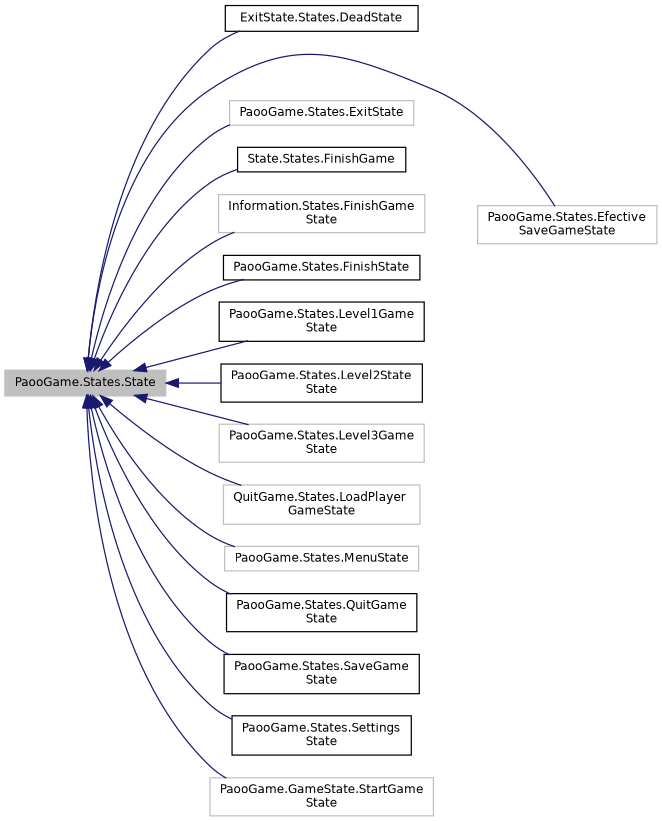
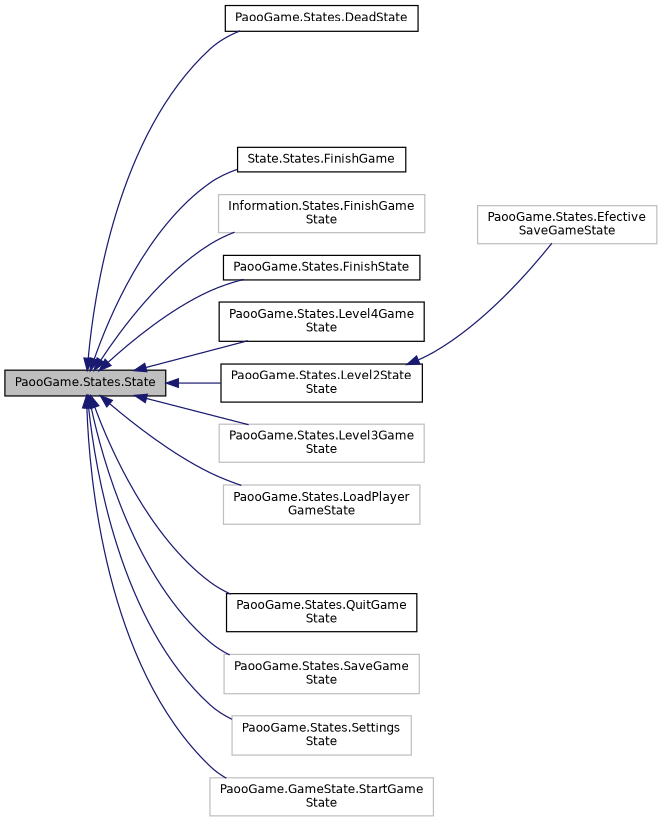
node "ExitState.States.DeadState": label "ExitState.States.DeadState" -> "PaooGame.States.DeadState"
edge "PaooGame.States.Efective SaveGameState" -> "PaooGame.States.State": now "PaooGame.States.Efective SaveGameState" -> "PaooGame.States.Level2State State"
node "PaooGame.States.ExitState": removed
node "PaooGame.States.Level1Game State": label "PaooGame.States.Level1Game State" -> "PaooGame.States.Level4Game State"
node "PaooGame.States.State": color grey75 -> black
node "QuitGame.States.LoadPlayer GameState": label "QuitGame.States.LoadPlayer GameState" -> "PaooGame.States.LoadPlayer GameState"
node "PaooGame.States.MenuState": removed
node "PaooGame.States.SaveGame State": color black -> grey75
node "PaooGame.States.Settings State": color black -> grey75
